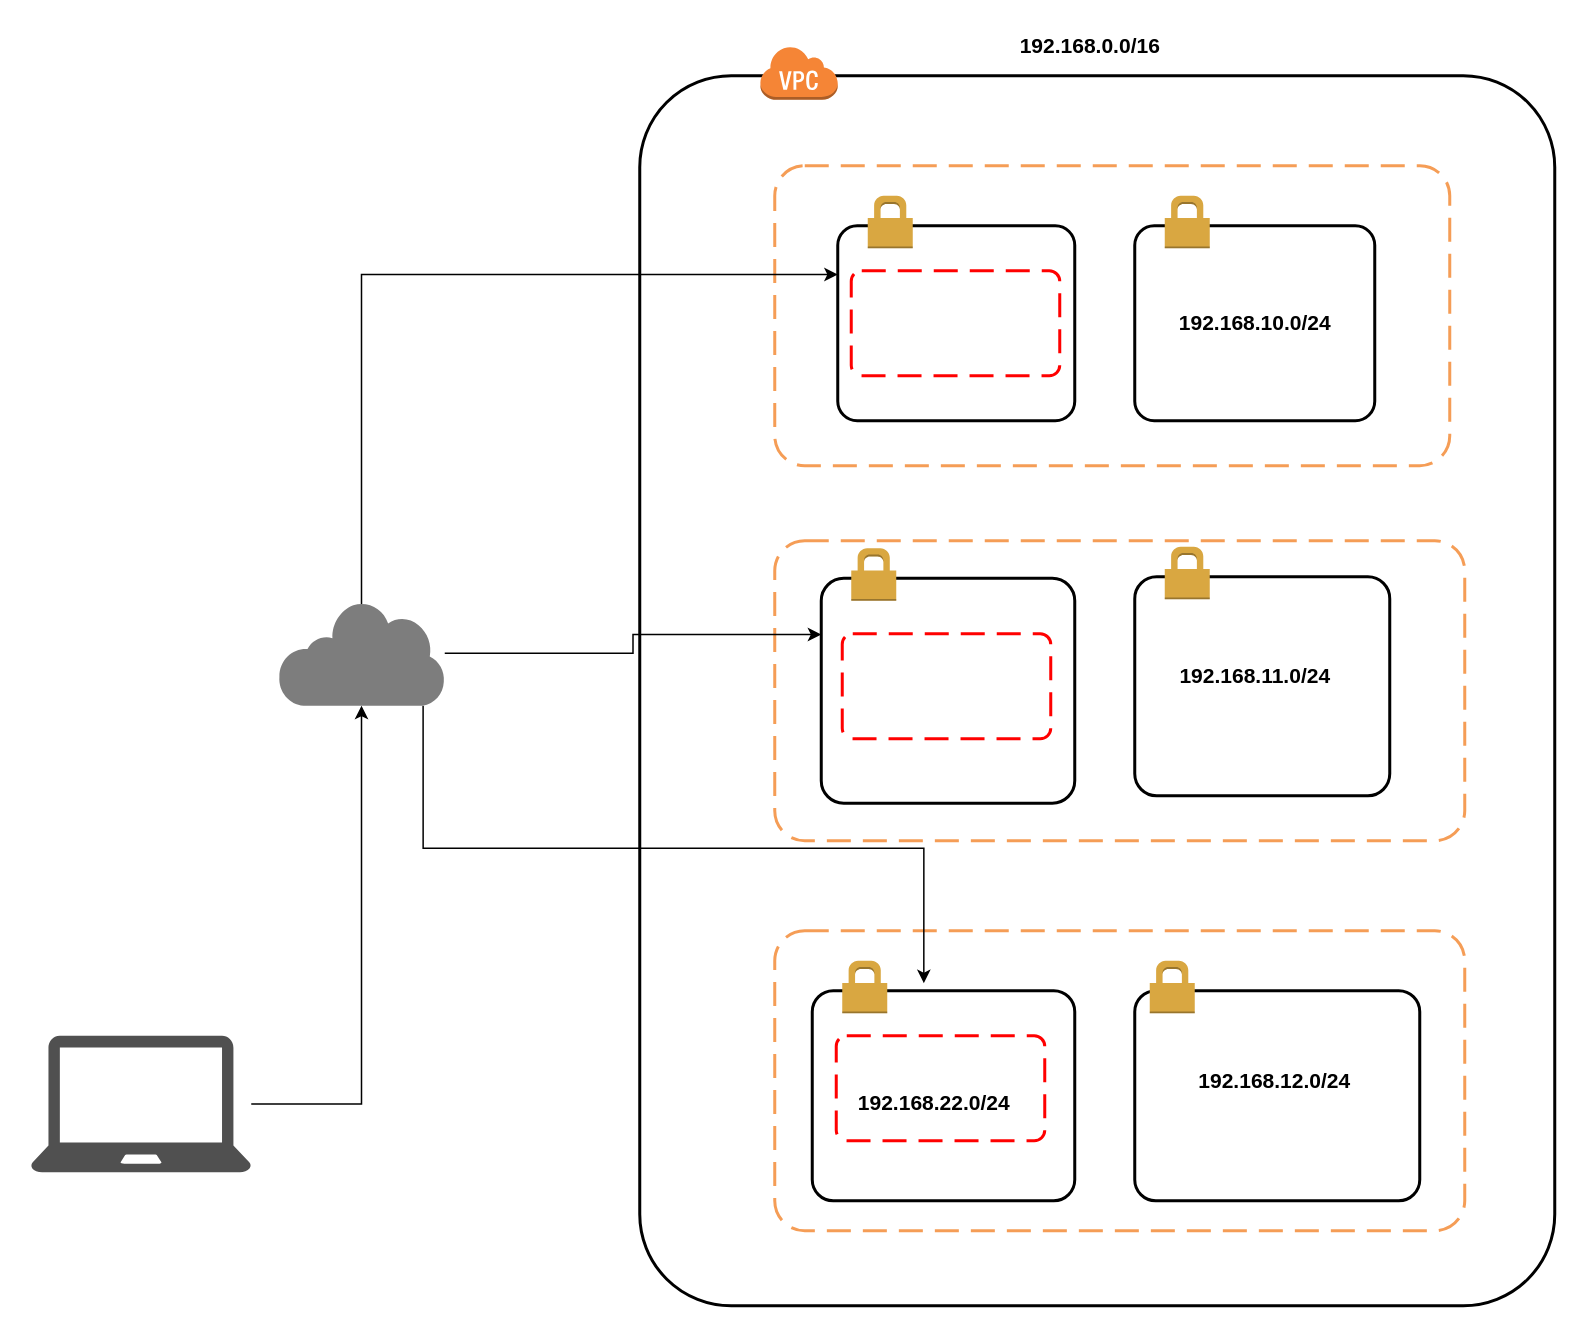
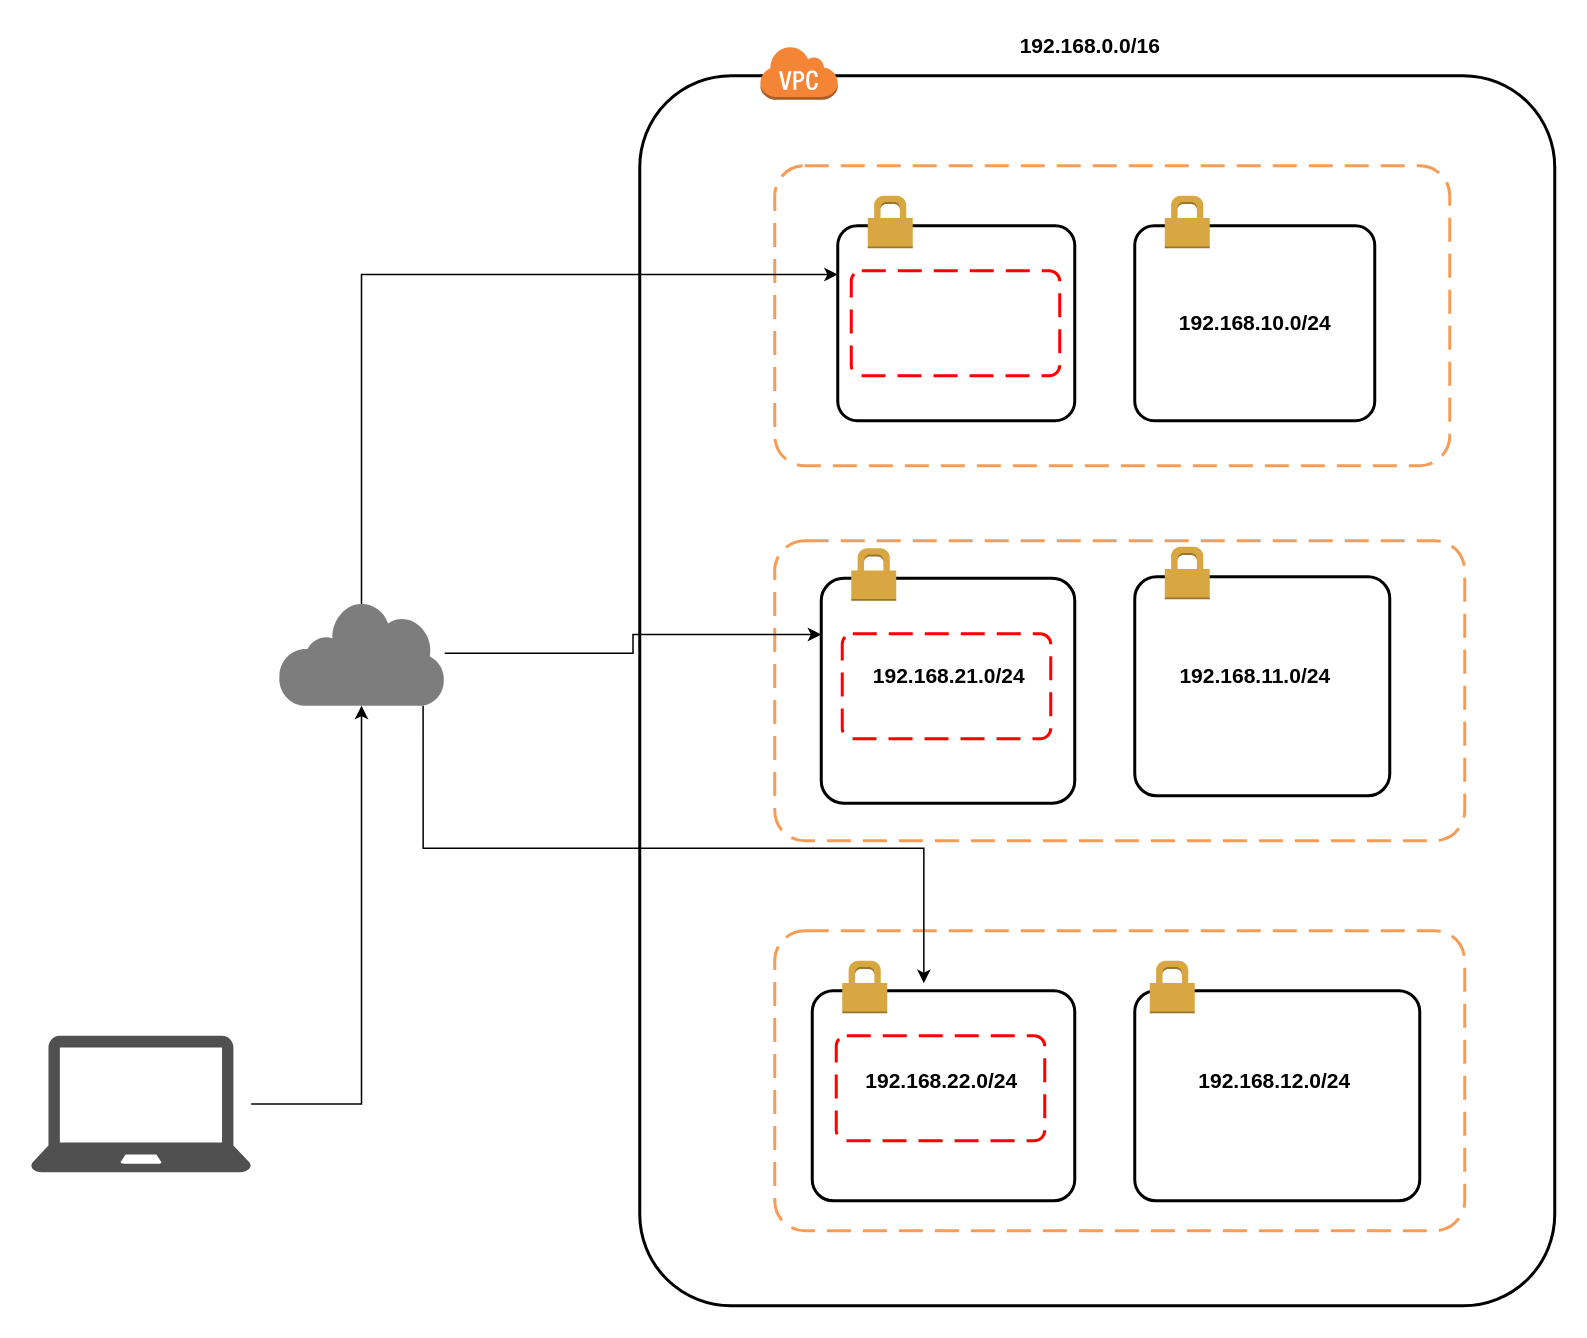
node "192.168.21.0/24": added
node "192.168.22.0/24": moved (934, 1103) -> (941, 1081)
